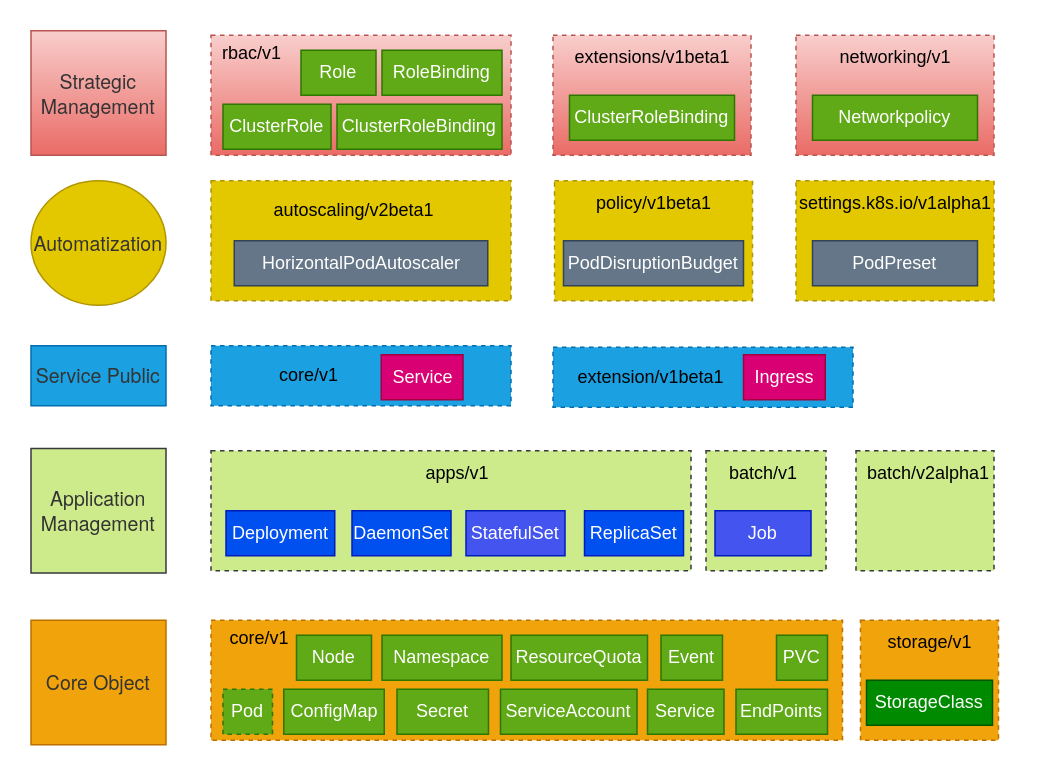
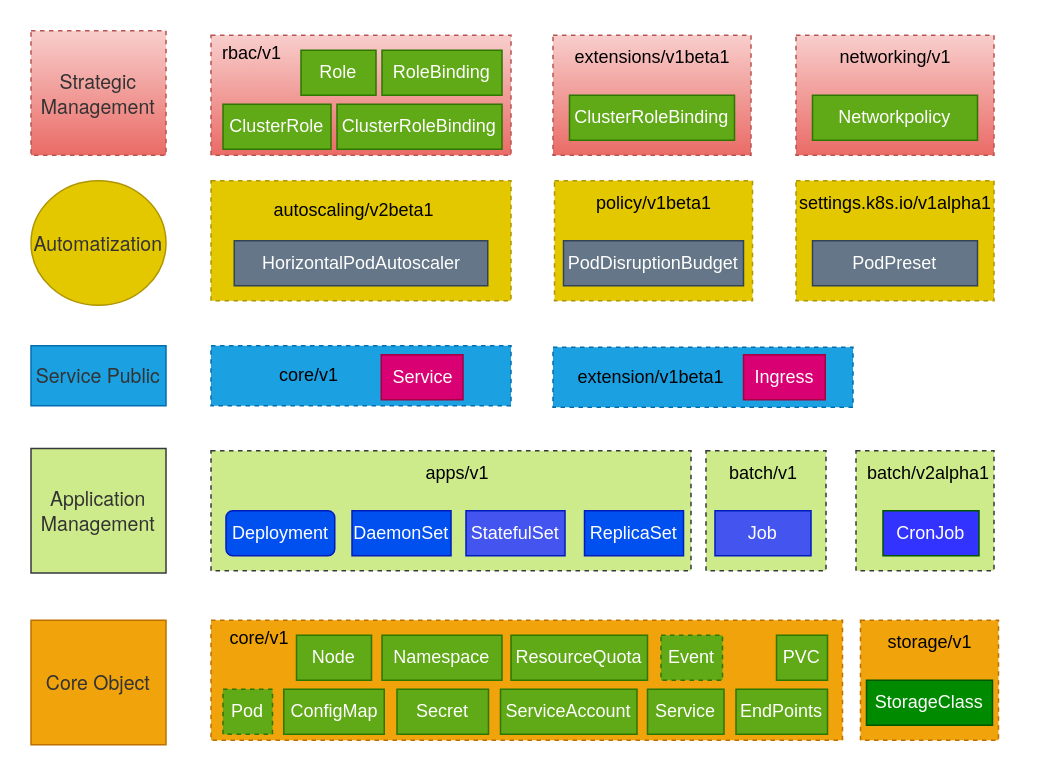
node "Strategic Management": style solid -> dashed
node "Deployment": shape rectangle -> rounded rectangle
node "CronJob": added
node "Event": style solid -> dashed
